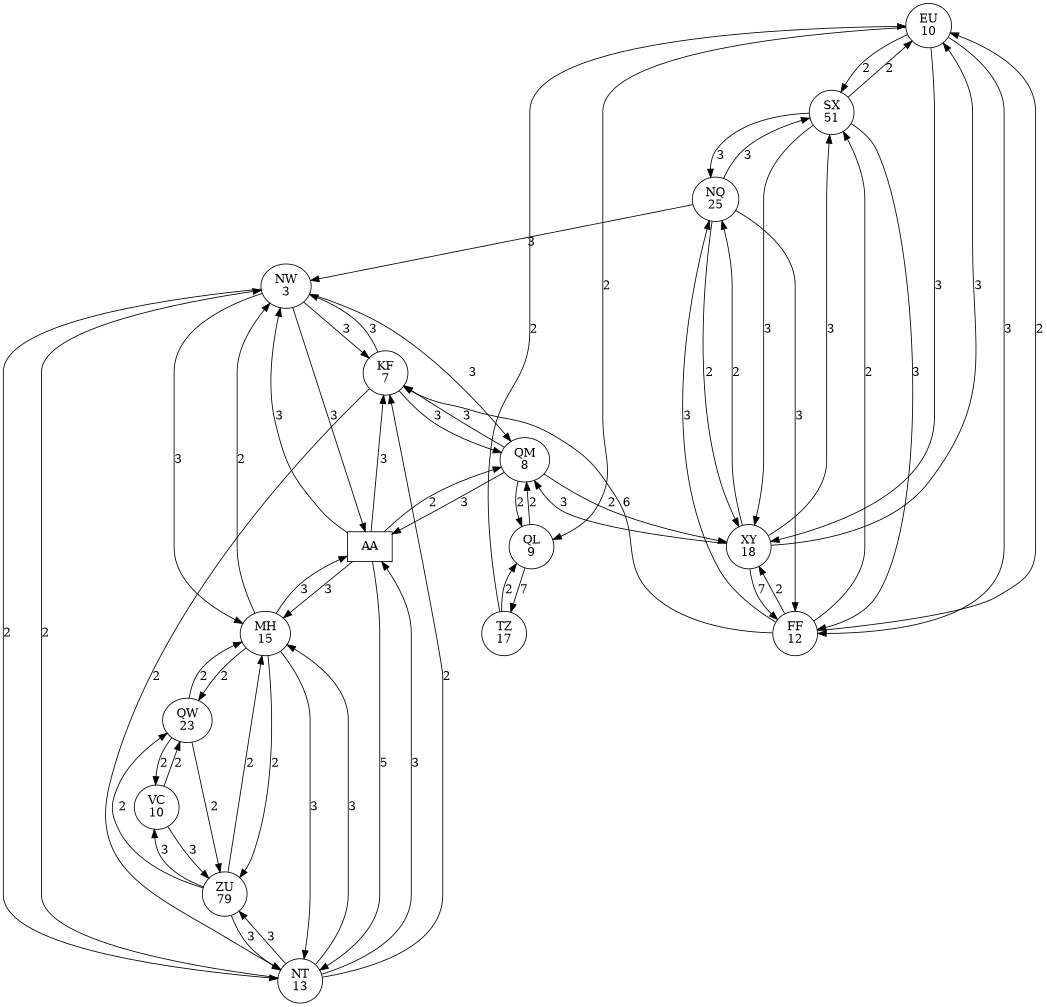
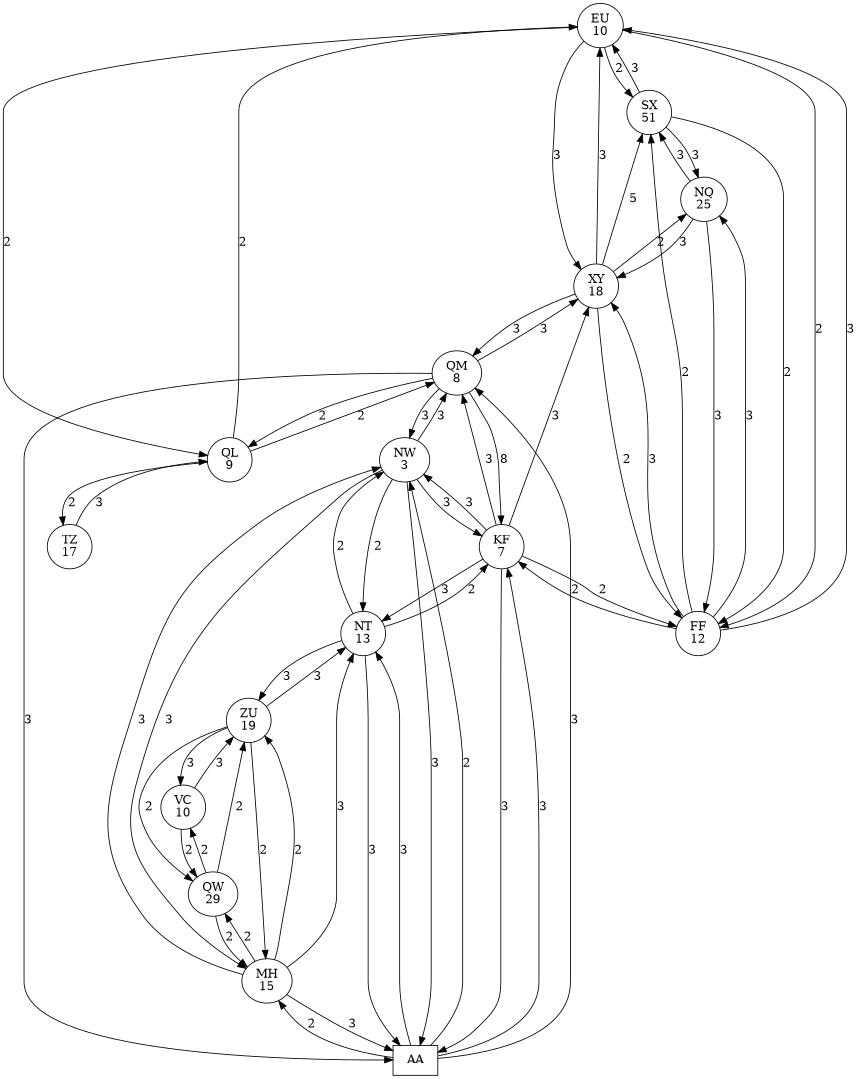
edge "SX 51" -> "EU 10": label "2" -> "3"
edge "TZ 17" -> "EU 10": now "QL 9" -> "EU 10"
edge "NQ 25" -> "NW 3": now "QM 8" -> "NW 3"
edge "SX 51" -> "XY 18": now "KF 7" -> "XY 18"
edge "XY 18" -> "SX 51": label "3" -> "5"
edge "EU 10" -> "FF 12": label "3" -> "2"
edge "FF 12" -> "EU 10": label "2" -> "3"
edge "NQ 25" -> "XY 18": label "2" -> "3"
edge "SX 51" -> "FF 12": label "3" -> "2"
edge "AA" -> "NW 3": label "3" -> "2"
edge "QM 8" -> "KF 7": label "3" -> "8"
edge "MH 15" -> "NW 3": label "2" -> "3"
edge "AA" -> "QM 8": label "2" -> "3"
edge "QM 8" -> "XY 18": label "2" -> "3"
edge "FF 12" -> "KF 7": label "6" -> "2"
edge "AA" -> "MH 15": label "3" -> "2"
edge "TZ 17" -> "QL 9": label "2" -> "3"
edge "QL 9" -> "TZ 17": label "7" -> "2"
edge "XY 18" -> "FF 12": label "7" -> "2"
edge "FF 12" -> "XY 18": label "2" -> "3"
edge "KF 7" -> "FF 12": added, label "2"
edge "KF 7" -> "NT 13": label "2" -> "3"
node "QW 23": label "QW 23" -> "QW 29"
edge "AA" -> "NT 13": label "5" -> "3"
edge "NT 13" -> "MH 15": removed, label "3"
edge "KF 7" -> "AA": added, label "3"
node "ZU 79": label "ZU 79" -> "ZU 19"
